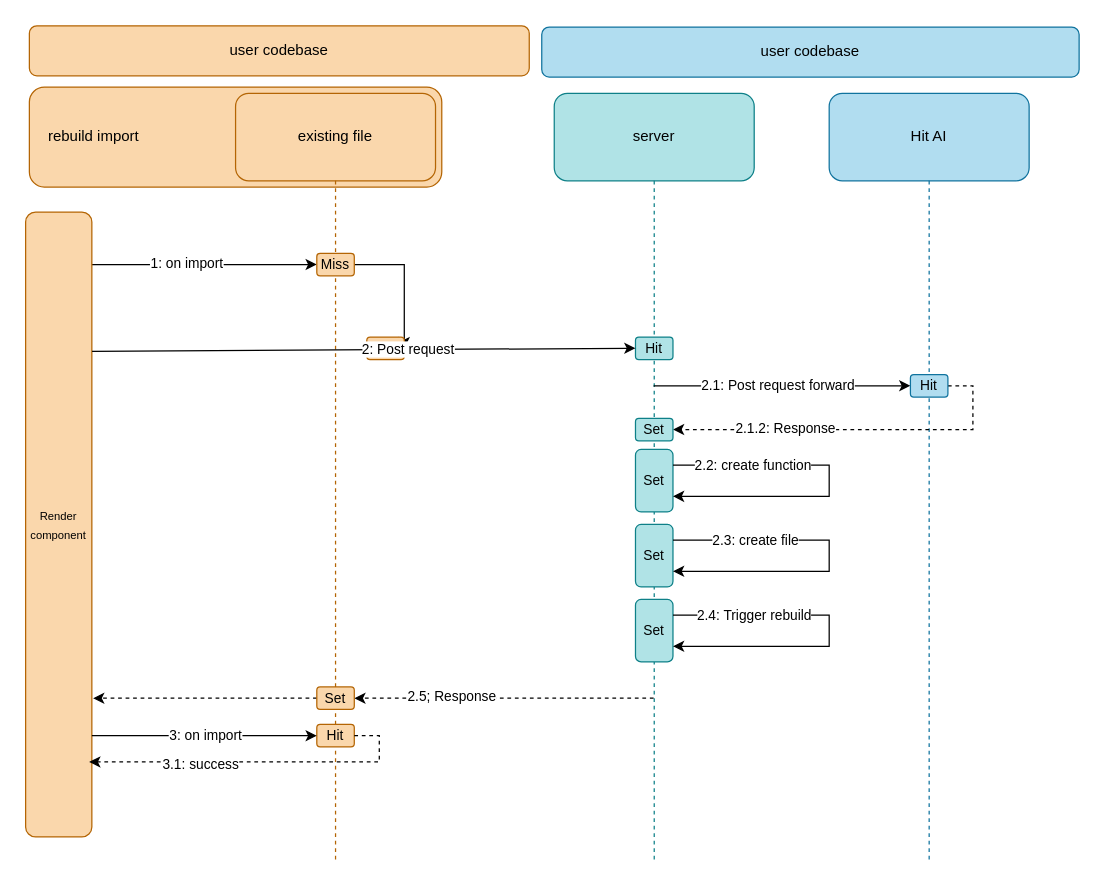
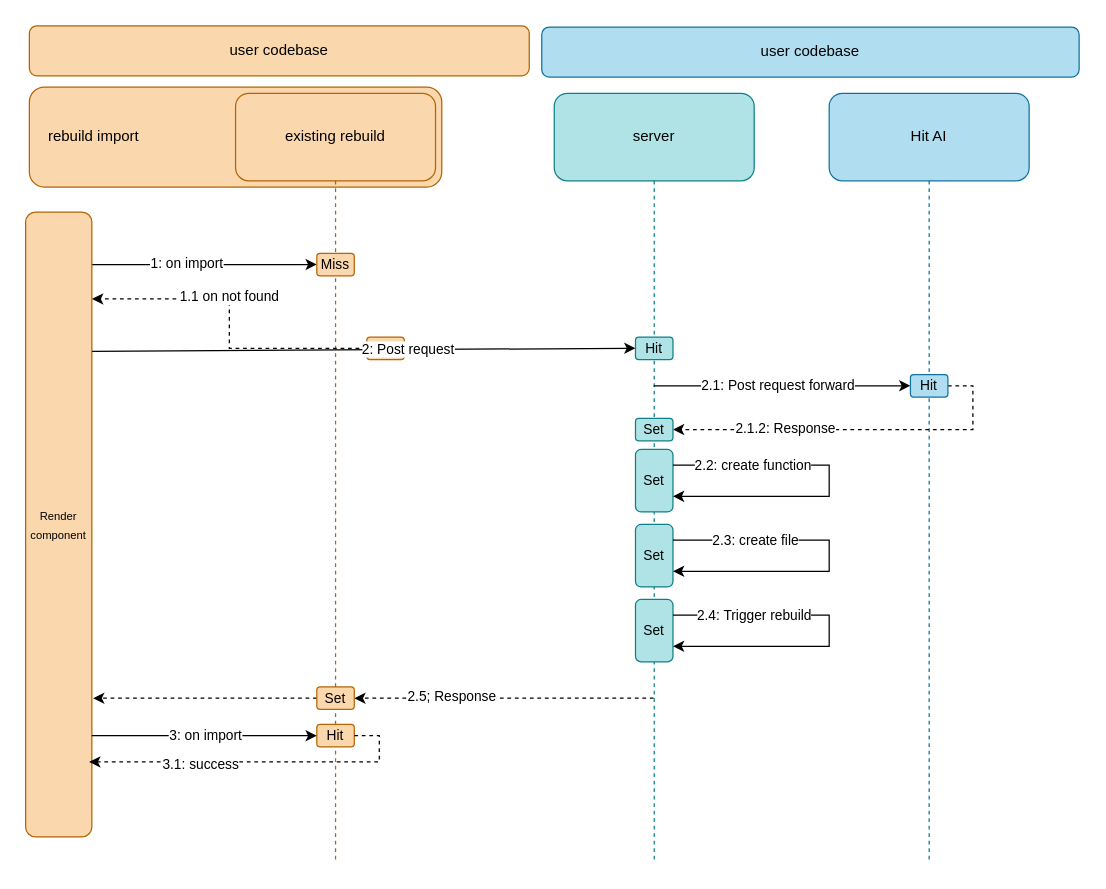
node "existing file": label "existing file" -> "existing rebuild"
edge "Miss" -> "Error": removed
edge "Error" -> "Render component": added, label "1.1 on not found"
